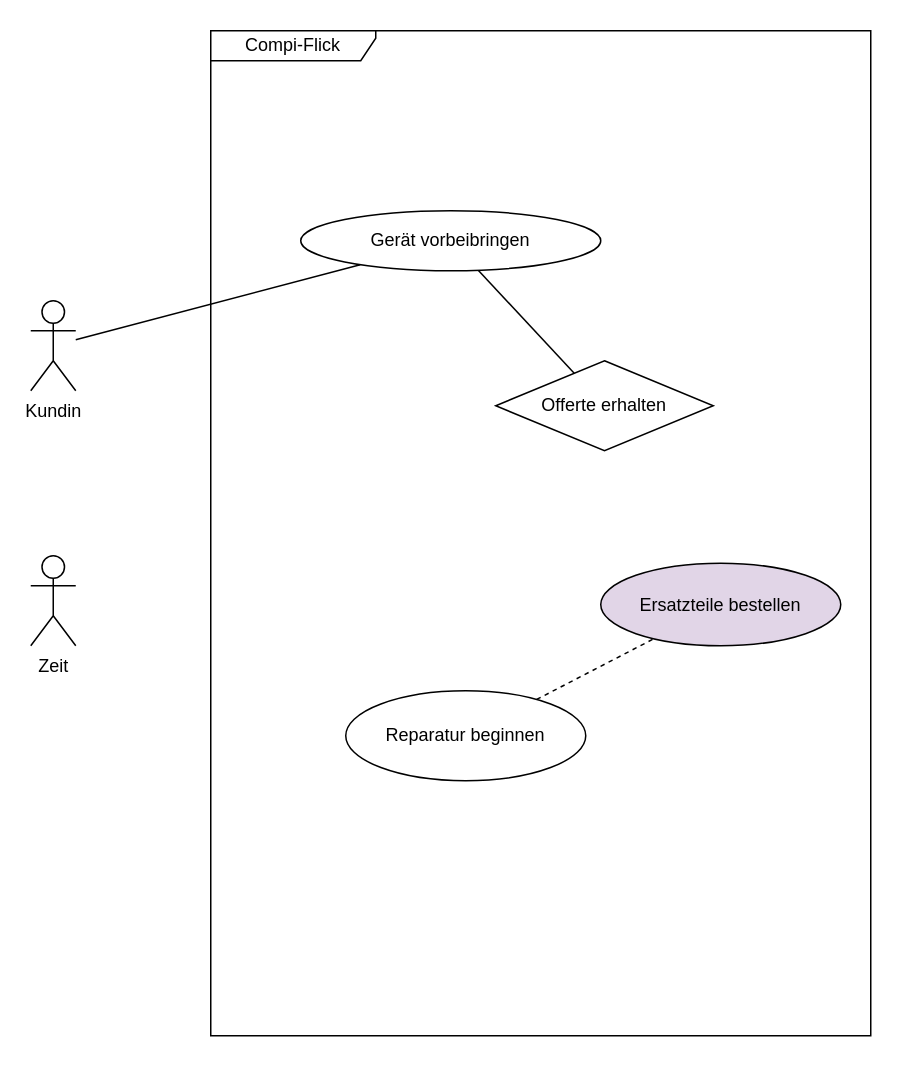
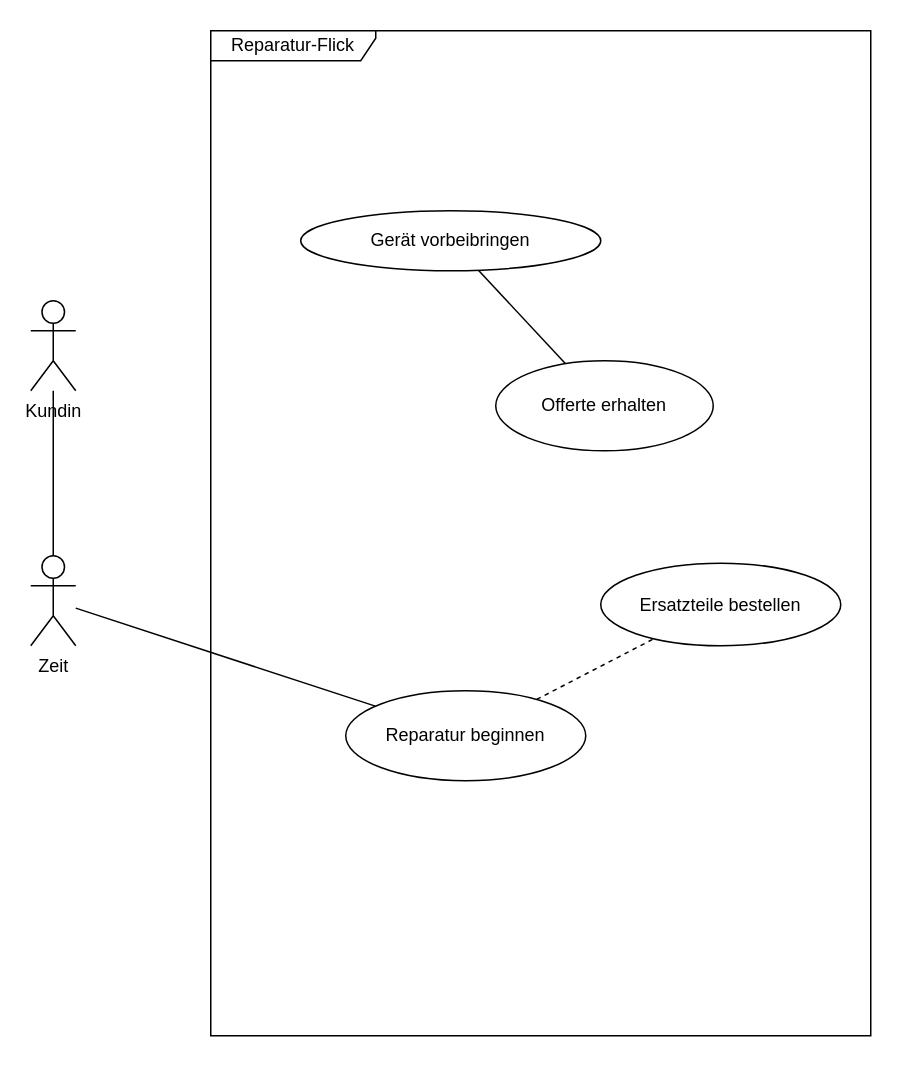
node "Compi-Flick": label "Compi-Flick" -> "Reparatur-Flick"
edge "Gerät vorbeibringen" -- "Kundin": now "Zeit" -- "Kundin"
node "Offerte erhalten": shape diamond -> ellipse
node "Ersatzteile bestellen": fillcolor #e1d5e7 -> #ffffff
edge "Zeit" -- "Reparatur beginnen": added
